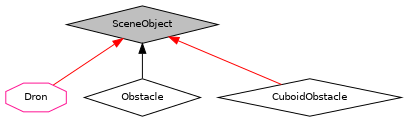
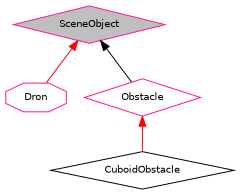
node "SceneObject": color black -> deeppink
edge "CuboidObstacle" -> "SceneObject": now "CuboidObstacle" -> "Obstacle"
node "Obstacle": color black -> deeppink
